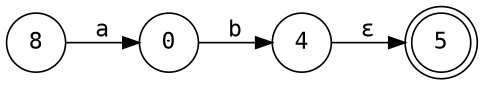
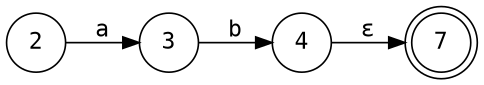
node "8": label "8" -> "2"
node "0": label "0" -> "3"
node "5": label "5" -> "7"
